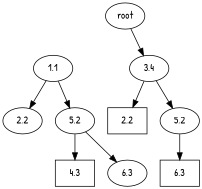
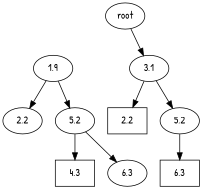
node "1,1": label "1,1" -> "1,9"
node "3,4": label "3,4" -> "3,1"
